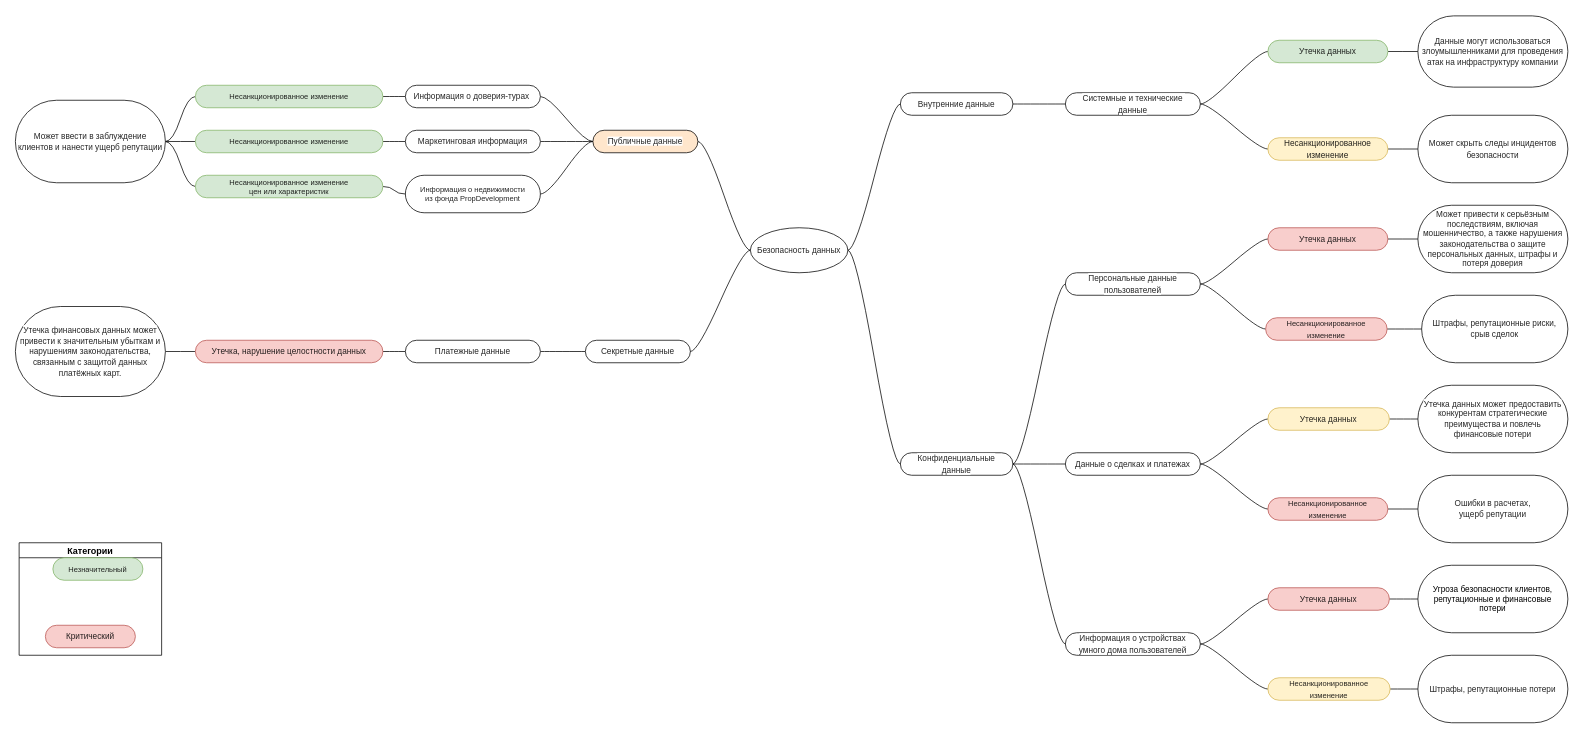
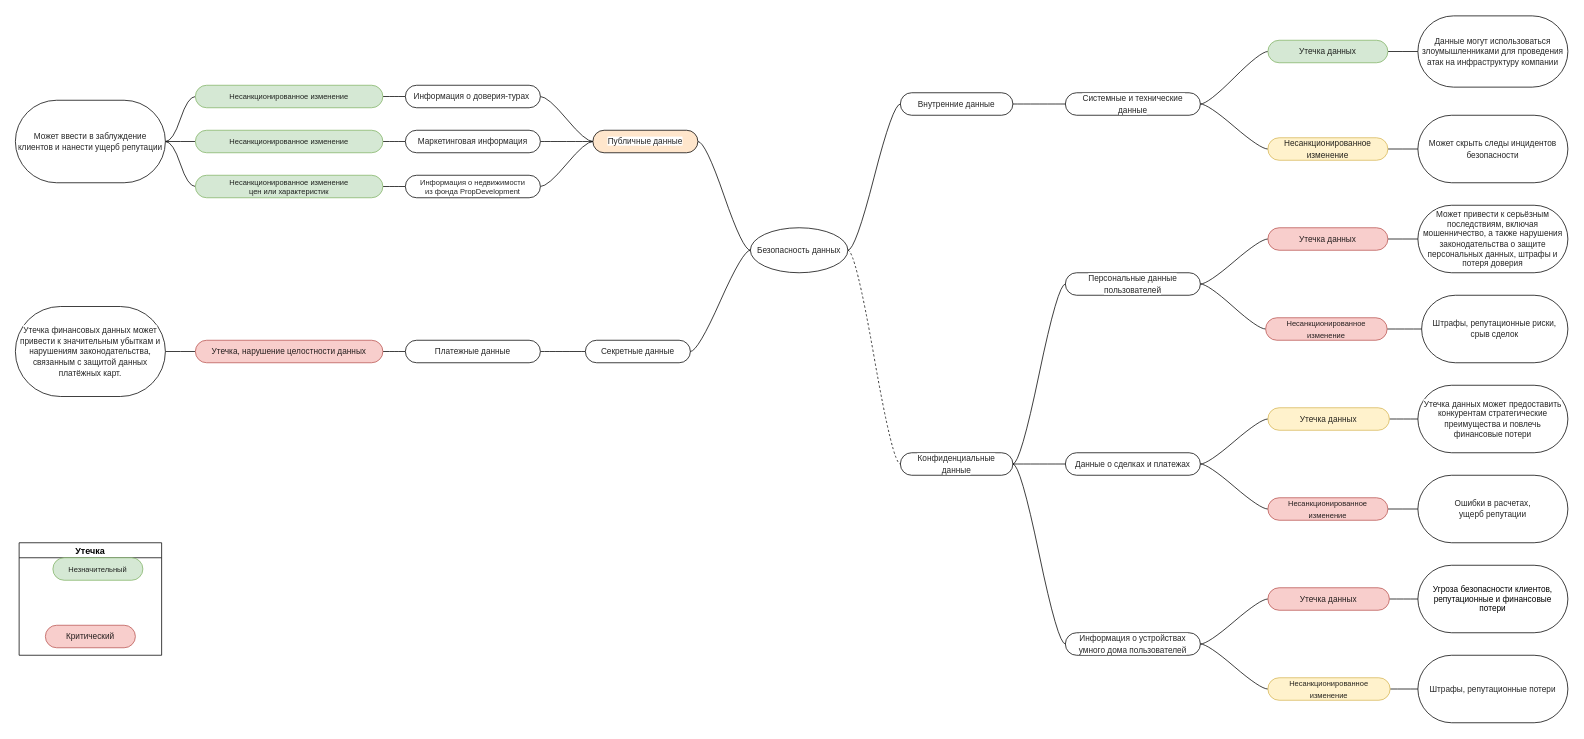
node "Информация о недвижимости из фонда PropDevelopment": size 135x38 -> 135x23
edge "Безопасность данных" -- "Конфиденциальные данные": style solid -> dashed
node "Категории": label "Категории" -> "Утечка"
